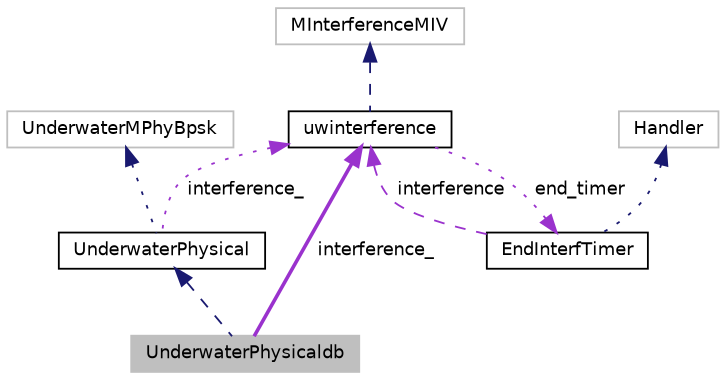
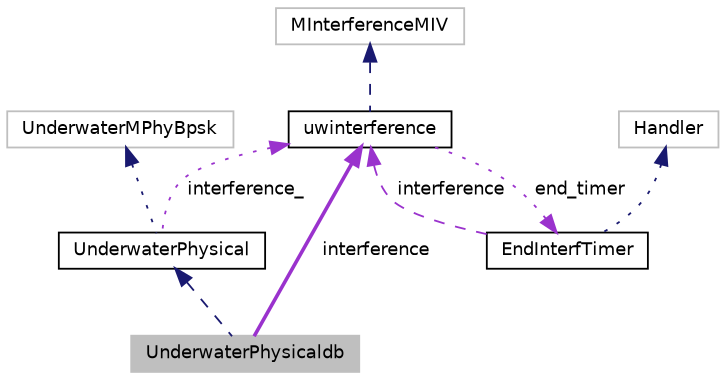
edge "UnderwaterPhysicaldb" -> "uwinterference": label " interference_" -> " interference"
